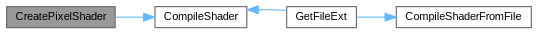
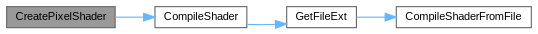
edge "GetFileExt" -> "CompileShader": reversed
